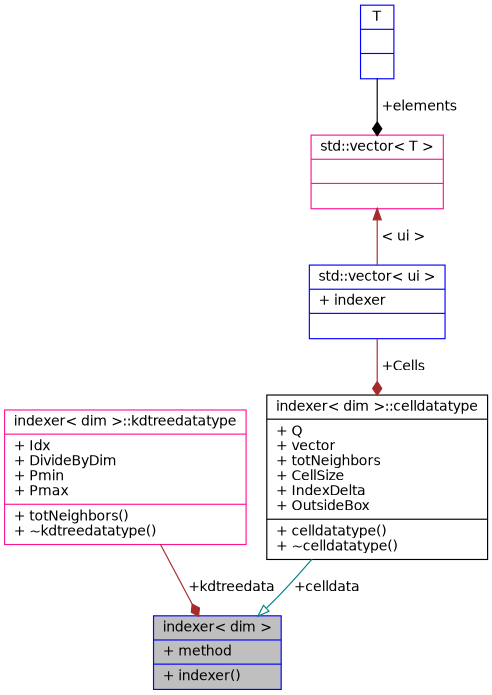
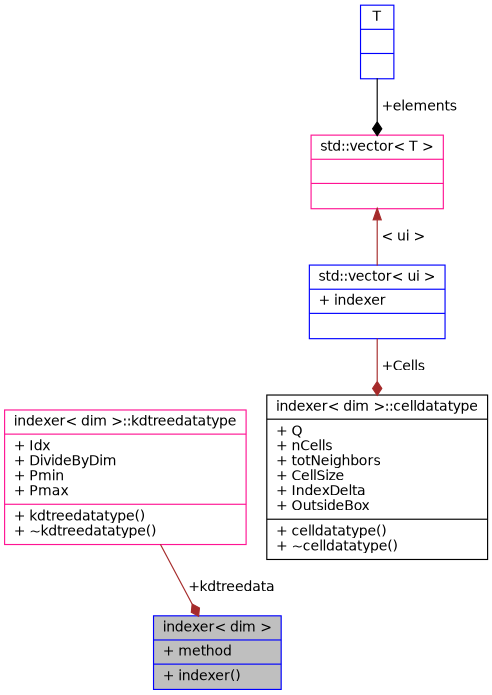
node "indexer< dim >::celldatatype": text "+ vector" -> "+ nCells"
node "indexer< dim >::kdtreedatatype": text "+ totNeighbors()" -> "+ kdtreedatatype()"
edge "indexer< dim >::celldatatype" -> "indexer< dim >": removed, label "+celldata"
